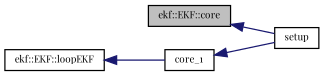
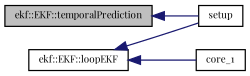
node "ekf::EKF::core": label "ekf::EKF::core" -> "ekf::EKF::temporalPrediction"
edge "setup" -> "core_1": now "setup" -> "ekf::EKF::loopEKF"
